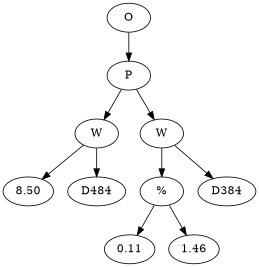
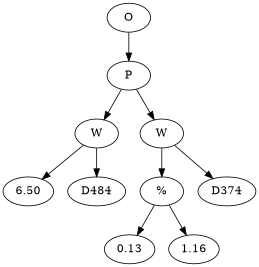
node "8.50": label "8.50" -> "6.50"
node "D384": label "D384" -> "D374"
node "0.11": label "0.11" -> "0.13"
node "1.46": label "1.46" -> "1.16"
